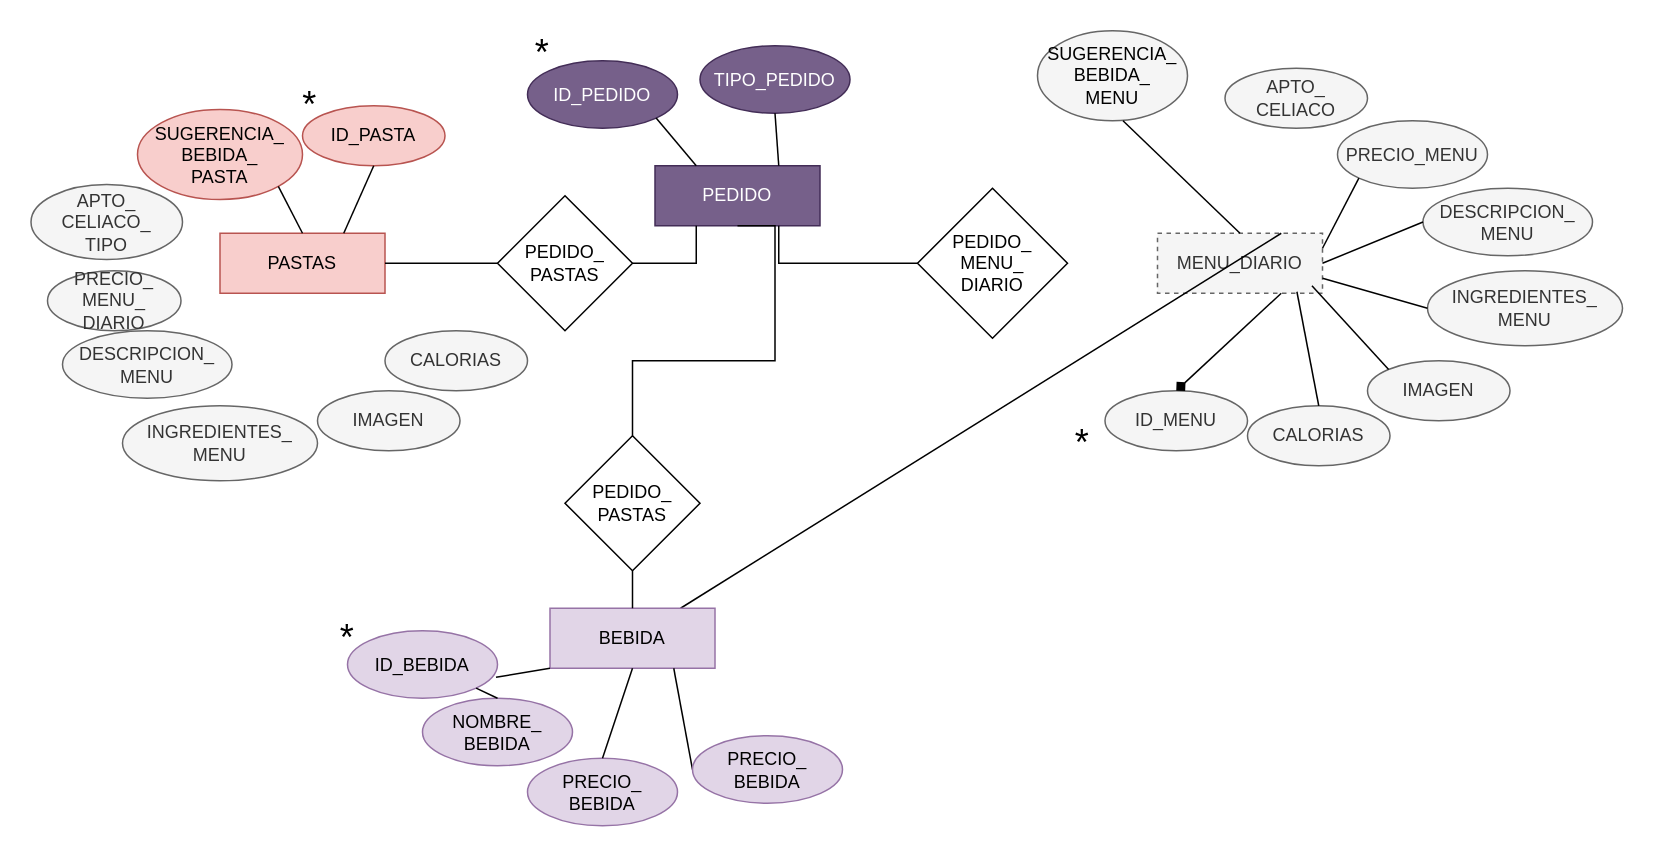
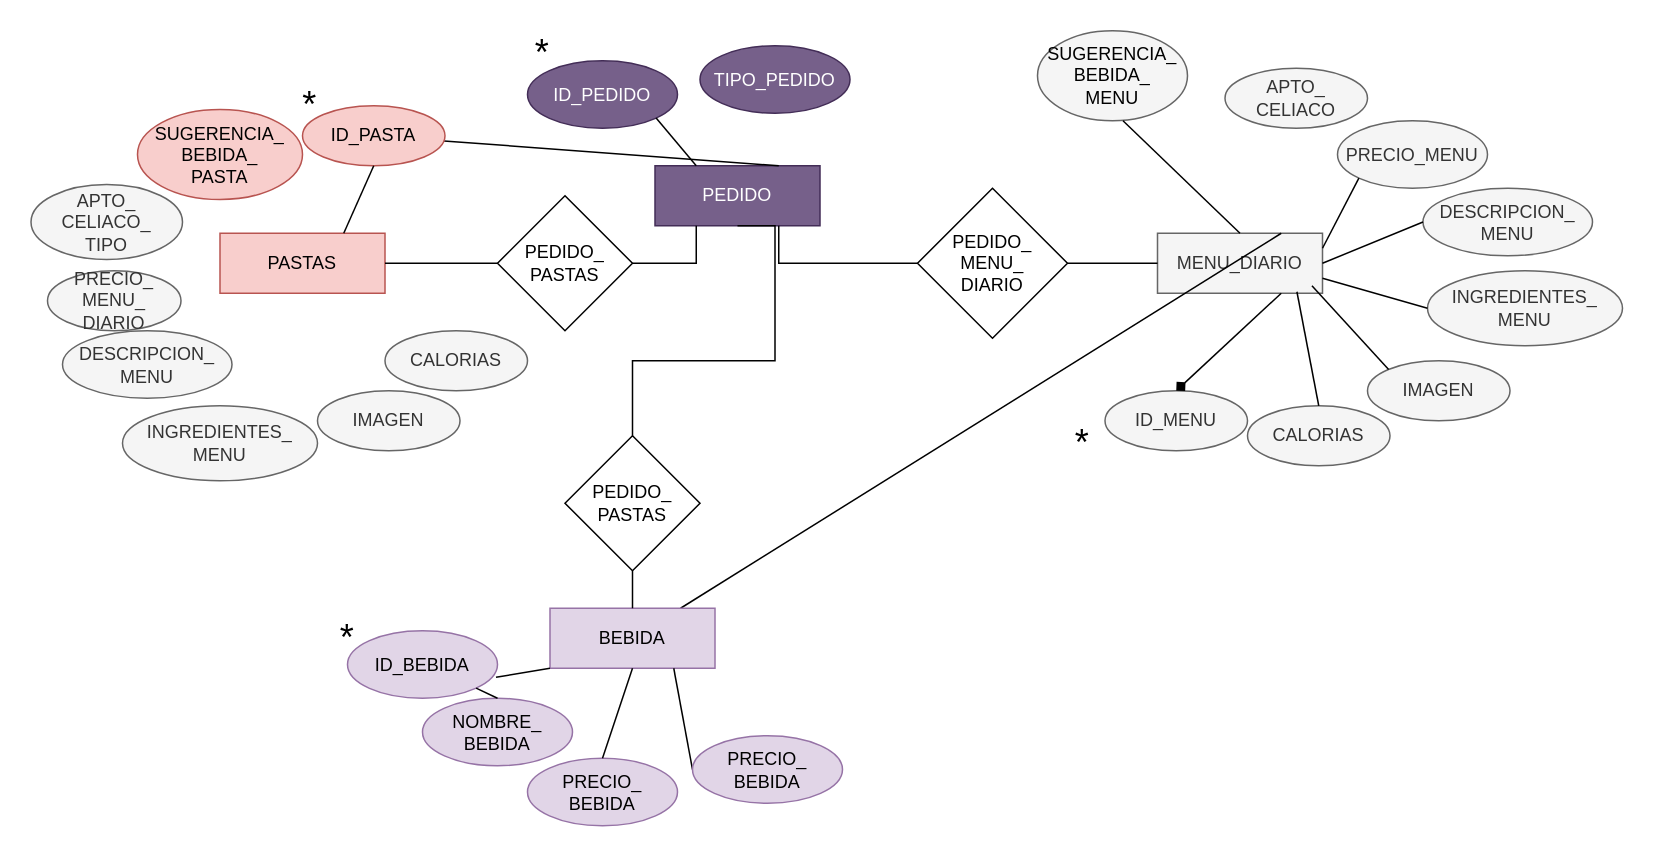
edge "TIPO_PEDIDO" -- "PEDIDO": now "ID_PASTA" -- "PEDIDO"
edge "SUGERENCIA_ BEBIDA_ PASTA" -- "PASTAS": removed
edge "PEDIDO_ MENU_ DIARIO" -- "MENU_DIARIO": added
node "MENU_DIARIO": style dashed -> solid
